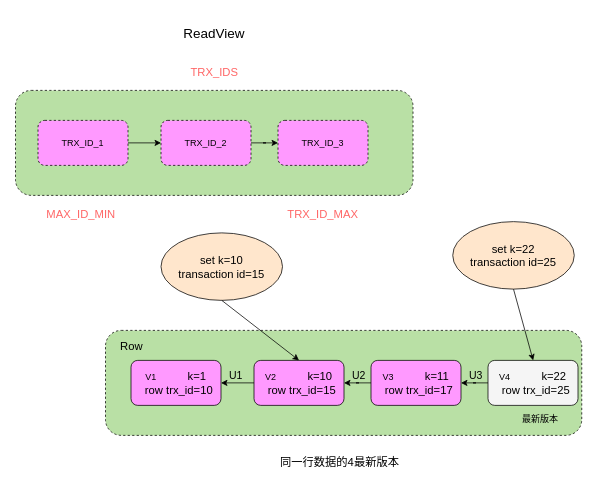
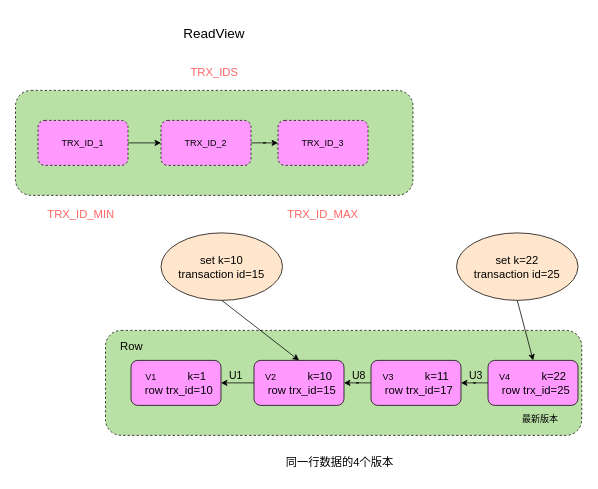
node "MAX_ID_MIN": label "MAX_ID_MIN" -> "TRX_ID_MIN"
node "set k=22 transaction id=25": moved (513, 255) -> (517, 267)
node "U2": label "U2" -> "U8"
node "V4 k=22 row trx_id=25": fillcolor #f5f5f5 -> #ff99ff
node "同一行数据的4最新版本": label "同一行数据的4最新版本" -> "同一行数据的4个版本"
